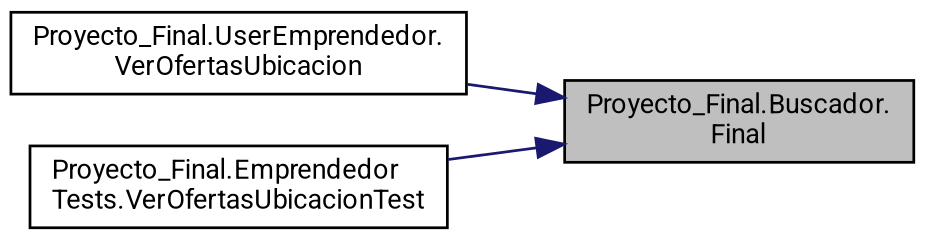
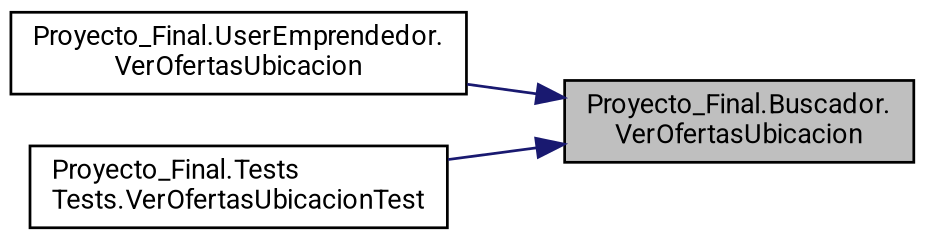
node "Proyecto_Final.Buscador. Final": label "Proyecto_Final.Buscador. Final" -> "Proyecto_Final.Buscador. VerOfertasUbicacion"
node "Proyecto_Final.Emprendedor Tests.VerOfertasUbicacionTest": label "Proyecto_Final.Emprendedor Tests.VerOfertasUbicacionTest" -> "Proyecto_Final.Tests Tests.VerOfertasUbicacionTest"
